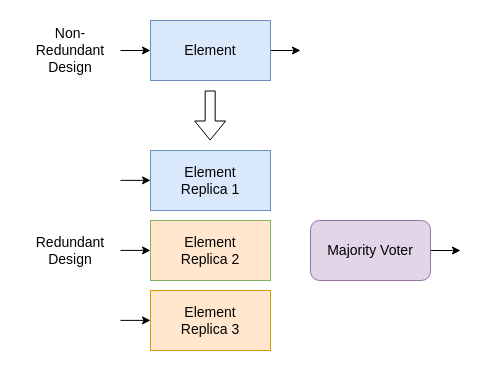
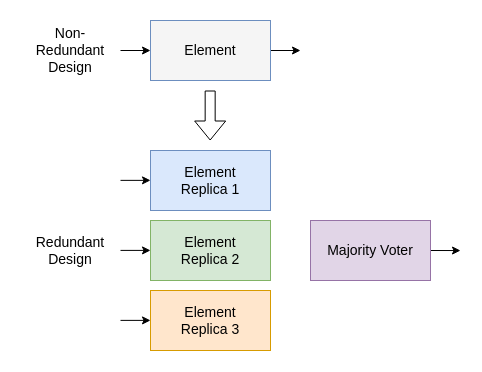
node "Element": fillcolor #dae8fc -> #f5f5f5
node "Element Replica 2": fillcolor #ffe6cc -> #d5e8d4
node "Majority Voter": shape rounded rectangle -> rectangle
